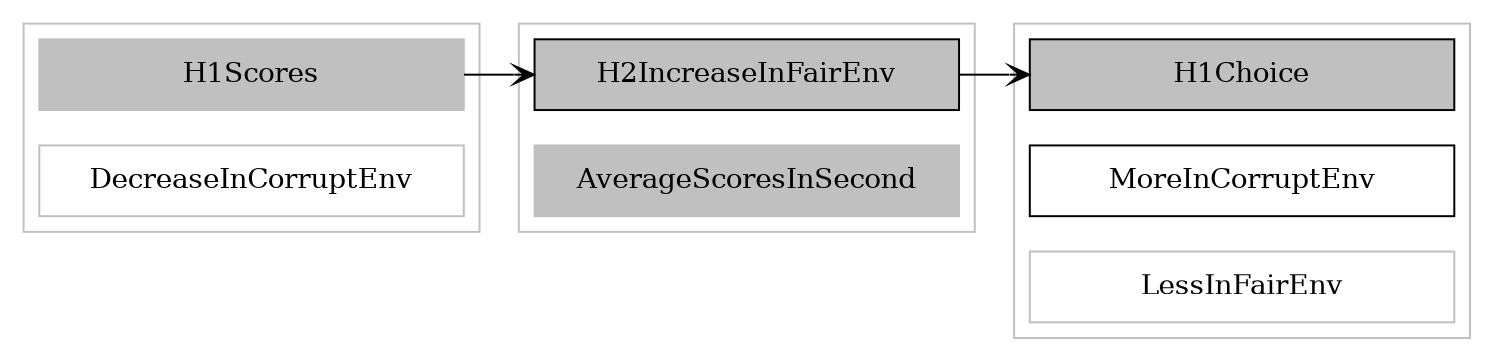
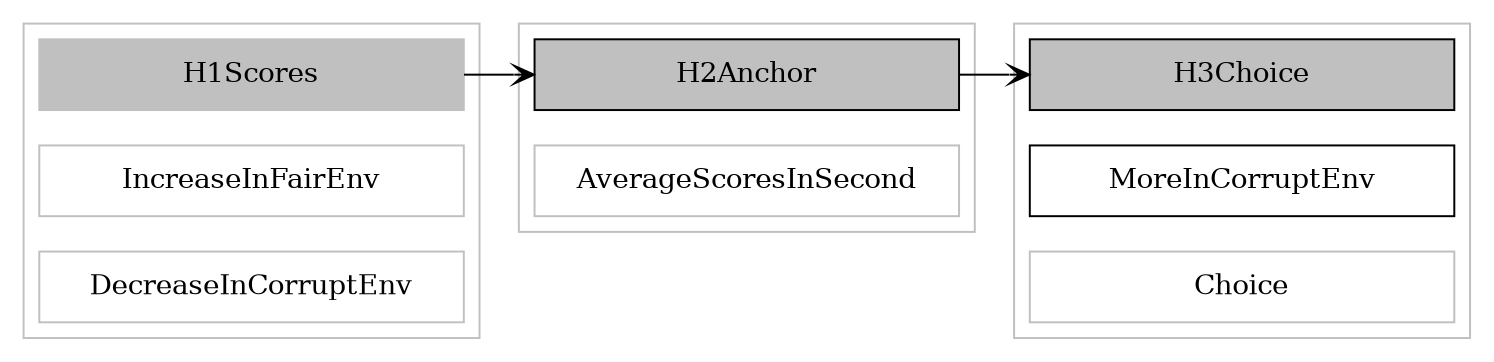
node "H2IncreaseInFairEnv": label "H2IncreaseInFairEnv" -> "H2Anchor"
node "H1Choice": label "H1Choice" -> "H3Choice"
node "IncreaseInFairEnv": added
node "AverageScoresInSecond": fillcolor grey -> white
node "LessInFairEnv": label "LessInFairEnv" -> "Choice"
